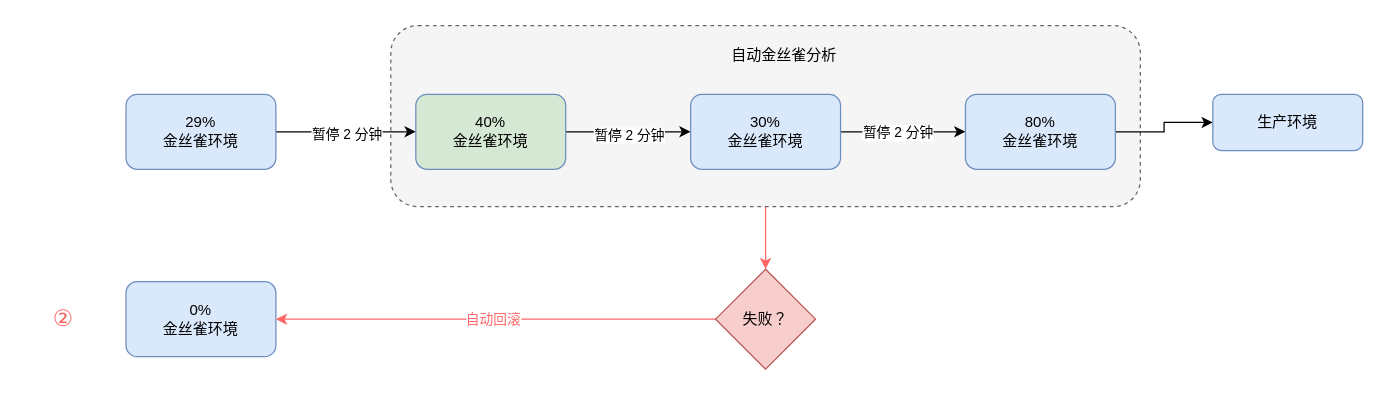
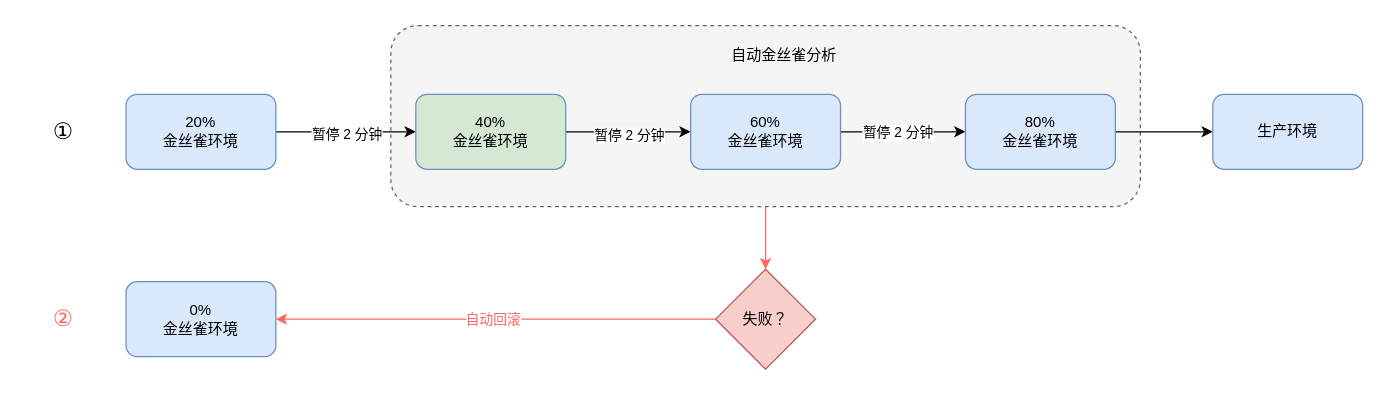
node "生产环境": size 150x56 -> 150x75
node "①": added
node "29% 金丝雀环境": label "29% 金丝雀环境" -> "20% 金丝雀环境"
node "30% 金丝雀环境": label "30% 金丝雀环境" -> "60% 金丝雀环境"
